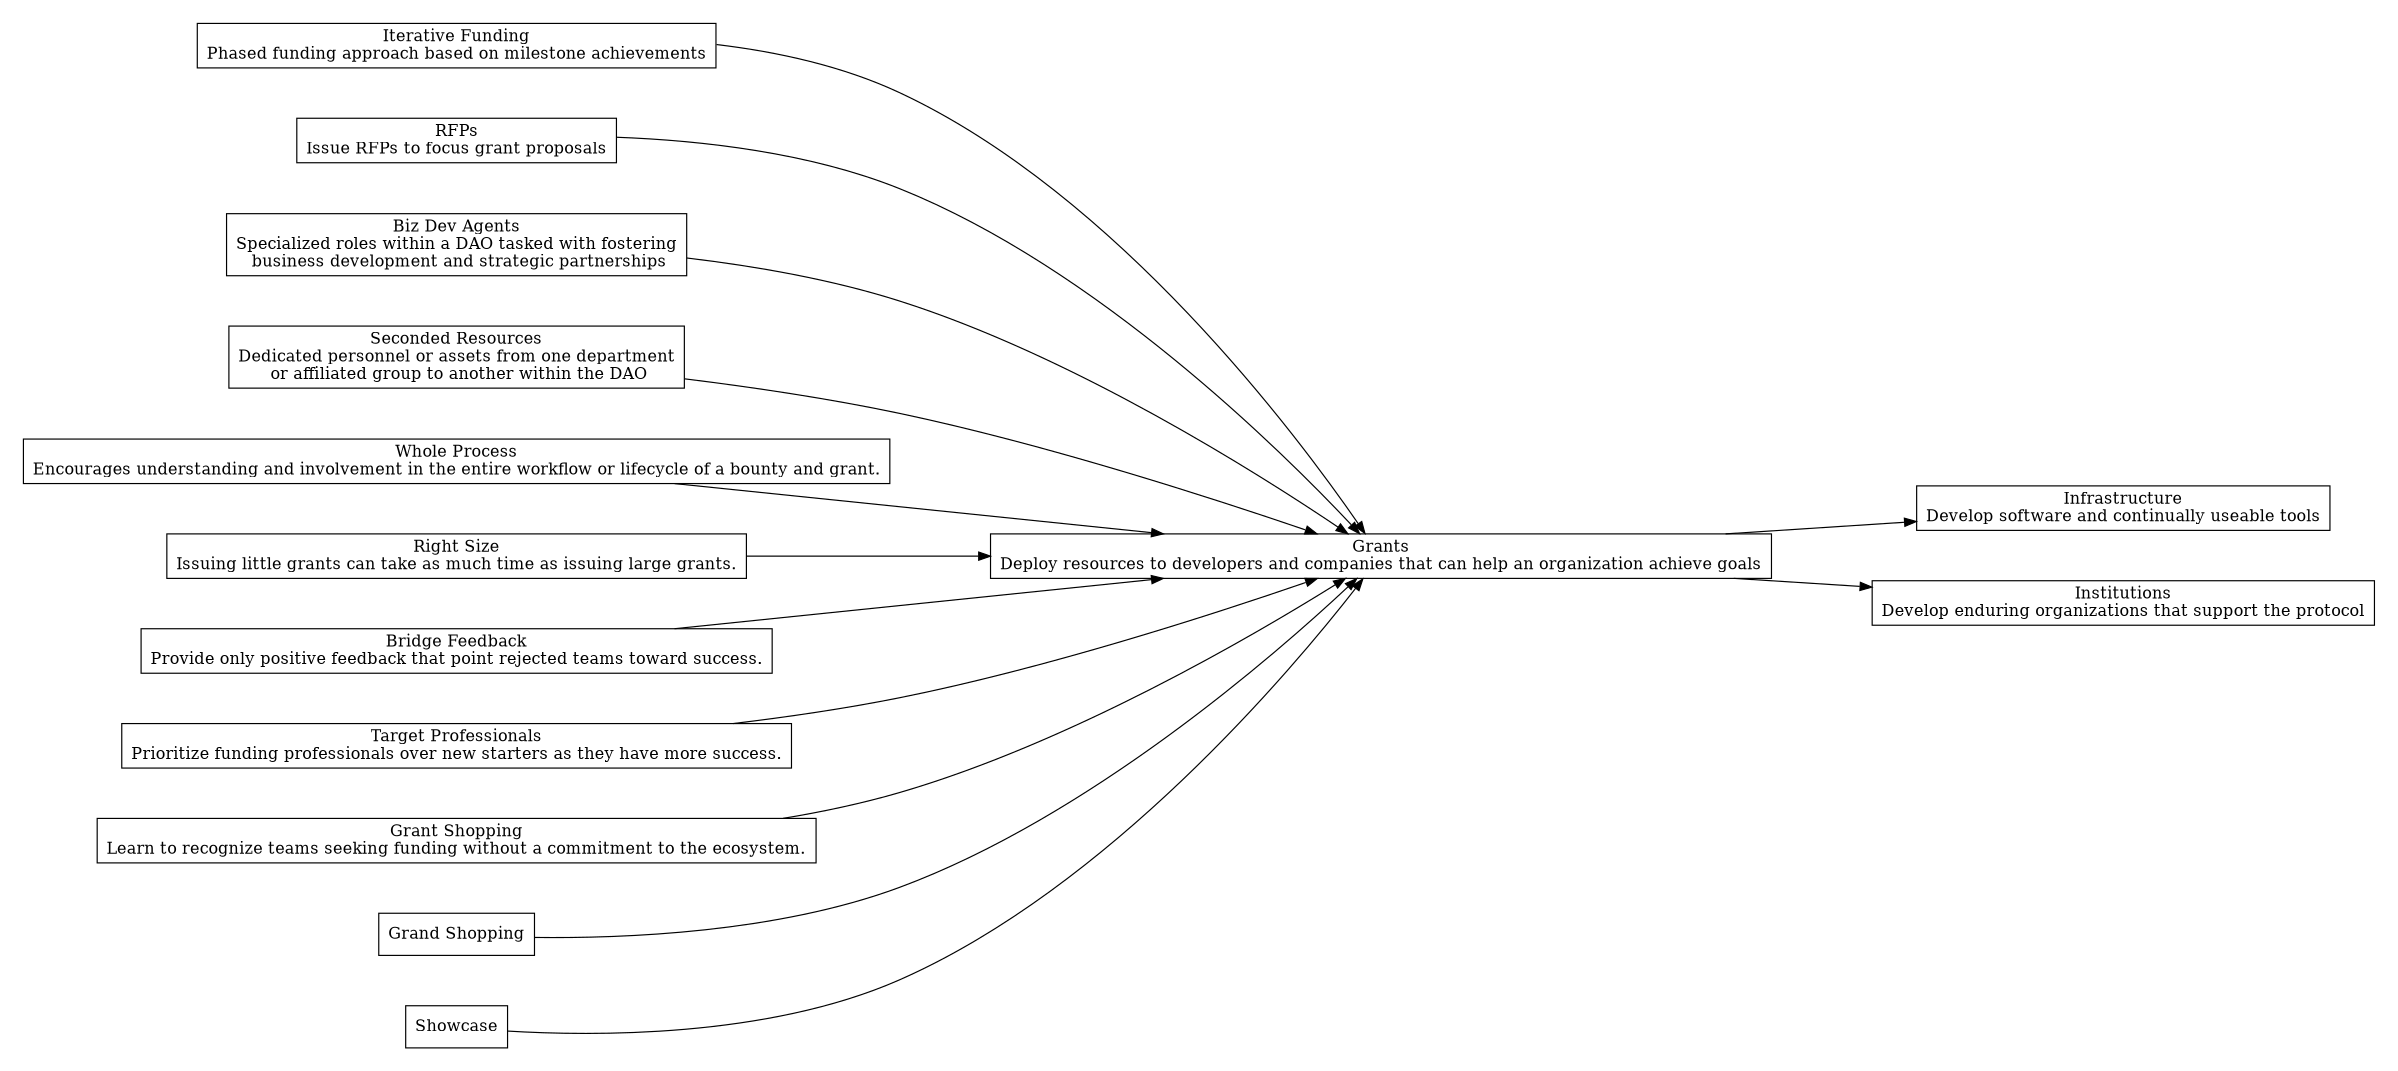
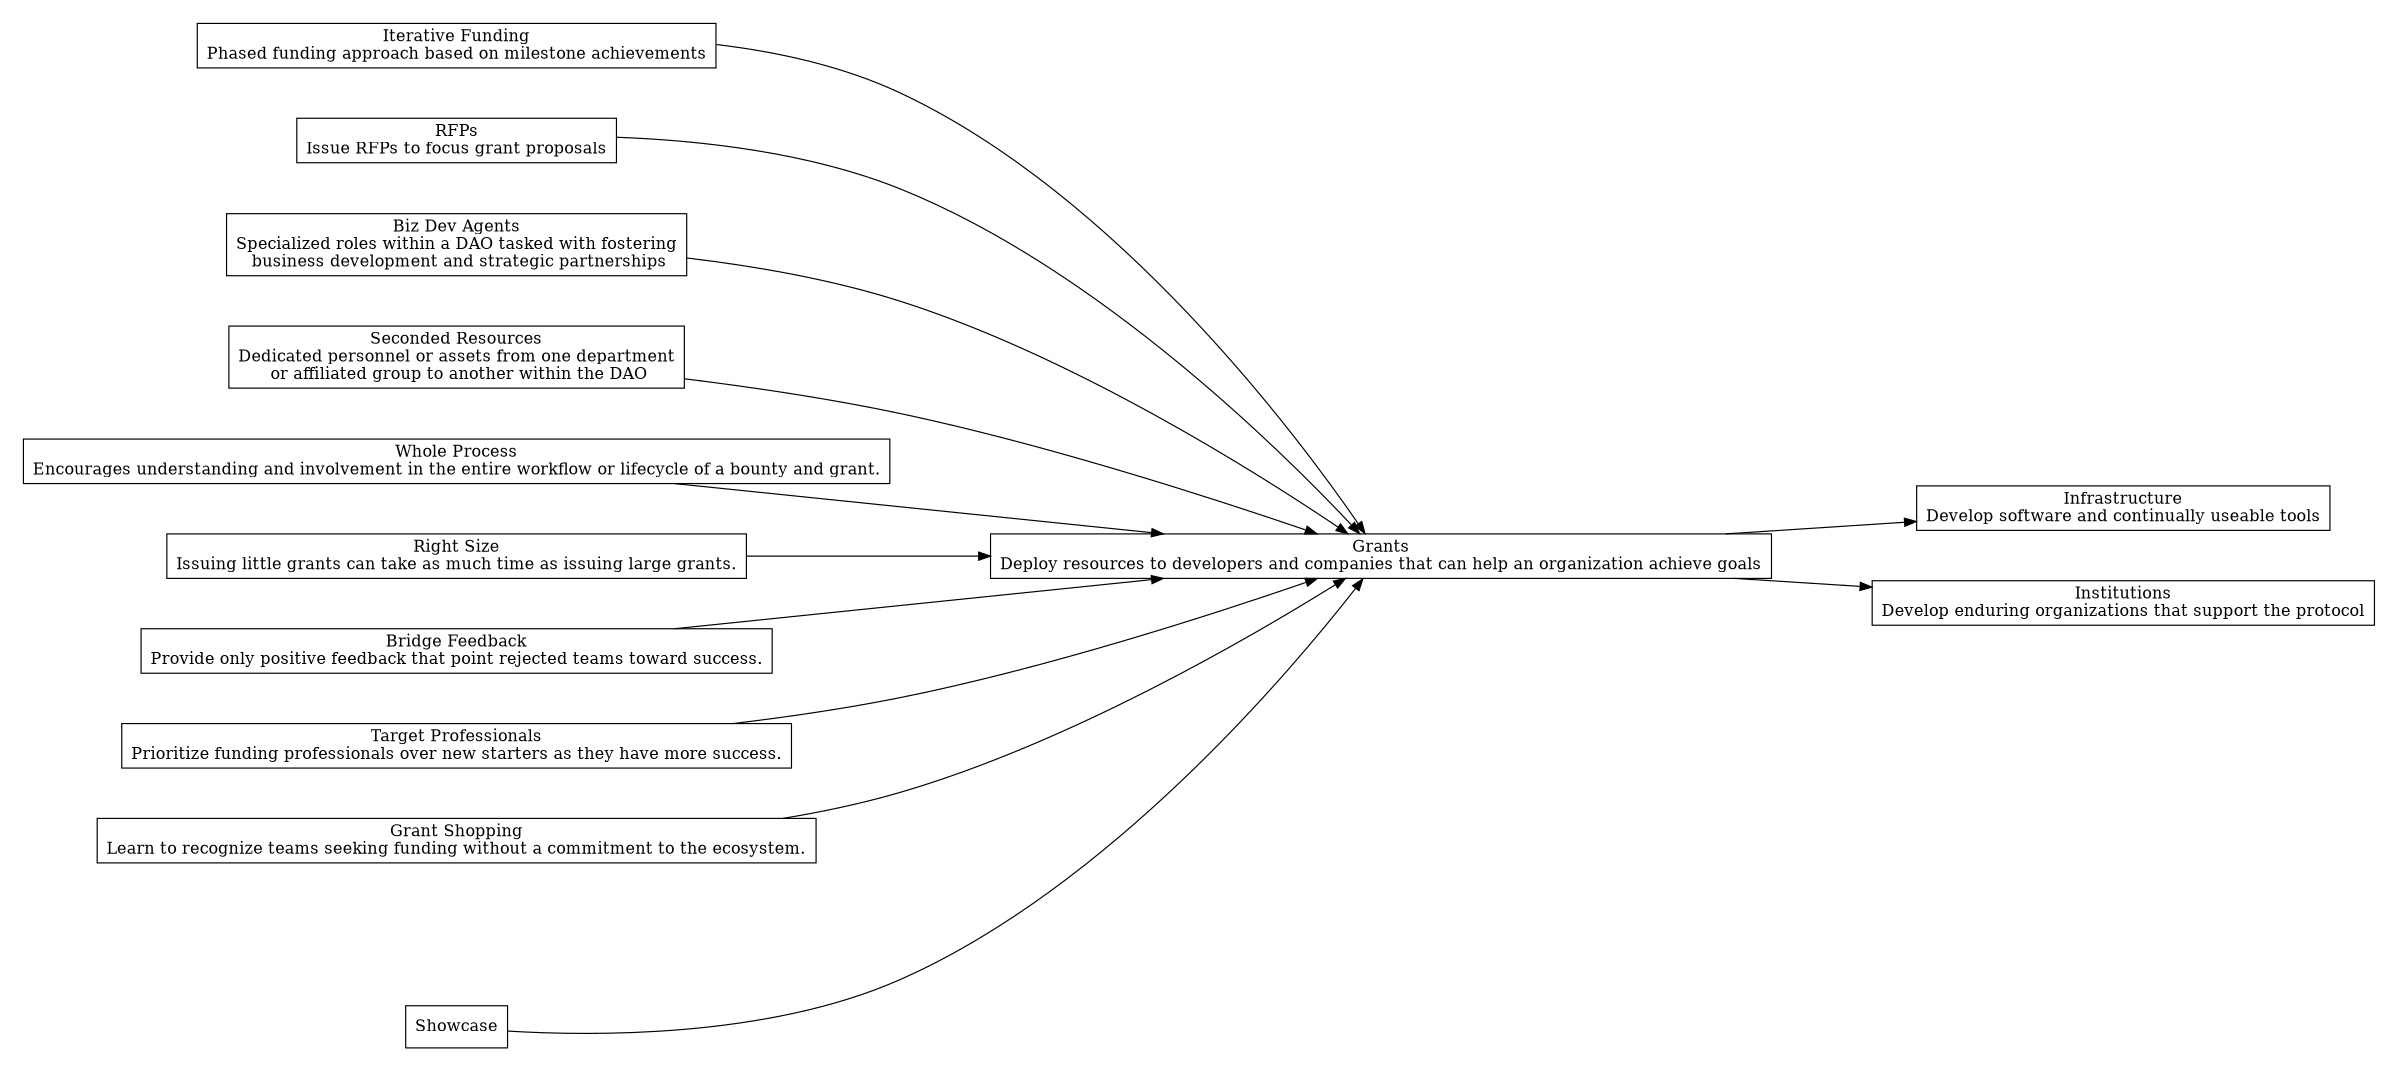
node "Grand Shopping": removed
